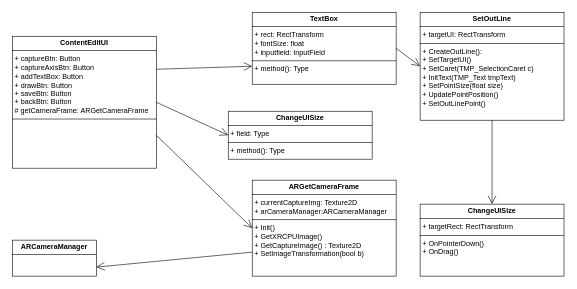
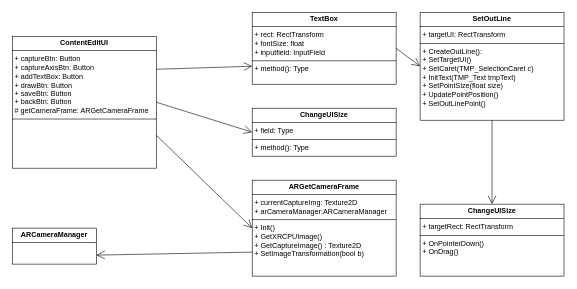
node "ChangeUISize + field: Type + method(): Type": moved (300, 135) -> (324, 132)
node "ARCameraManager": moved (54, 258) -> (54, 246)
